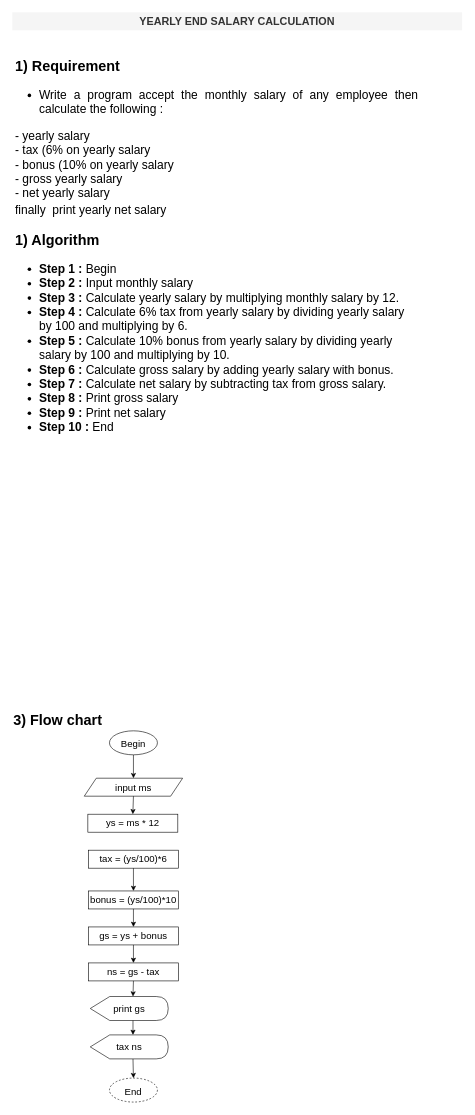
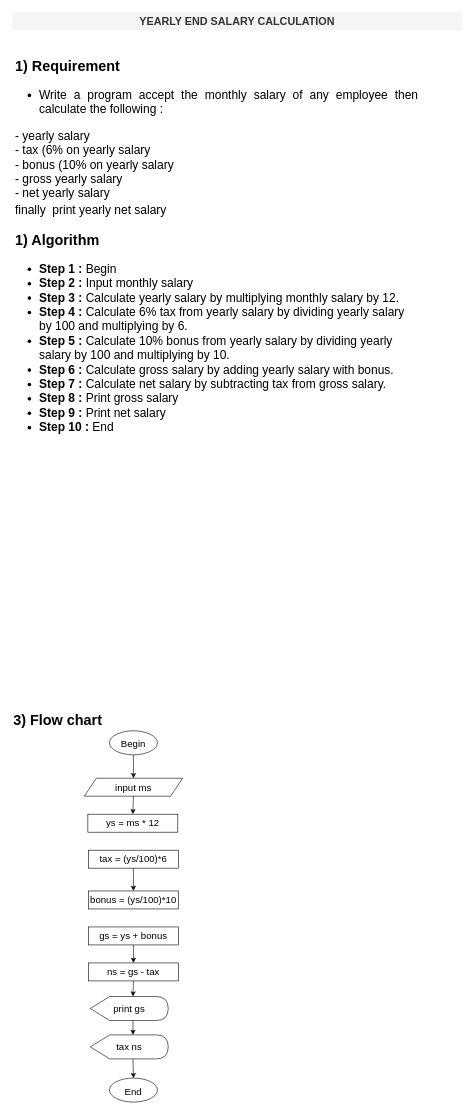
edge "bonus = (ys/100)*10" -> "gs = ys + bonus": removed
node "End": style dashed -> solid
